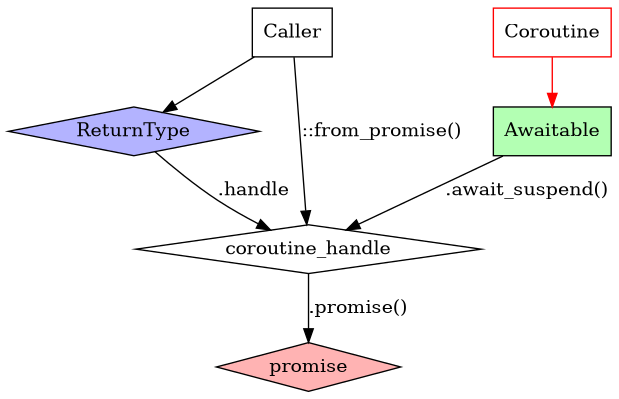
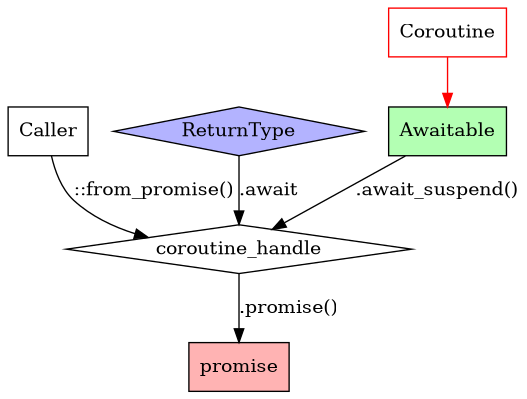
edge "Caller" -> "ReturnType": removed
edge "ReturnType" -> "coroutine_handle": label ".handle" -> ".await"
node "promise": shape diamond -> box
